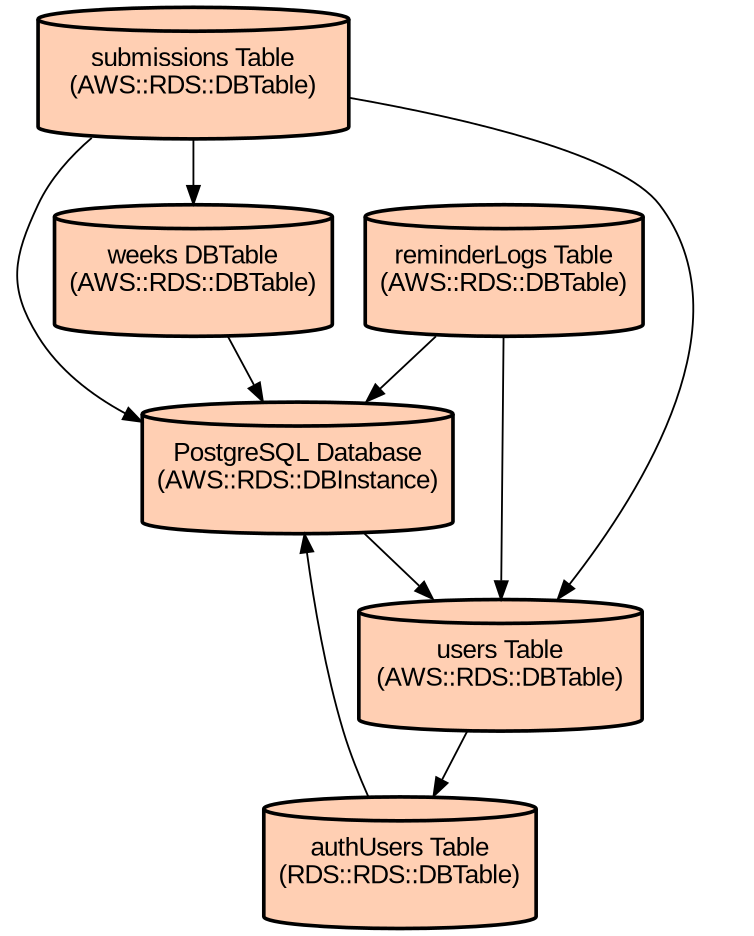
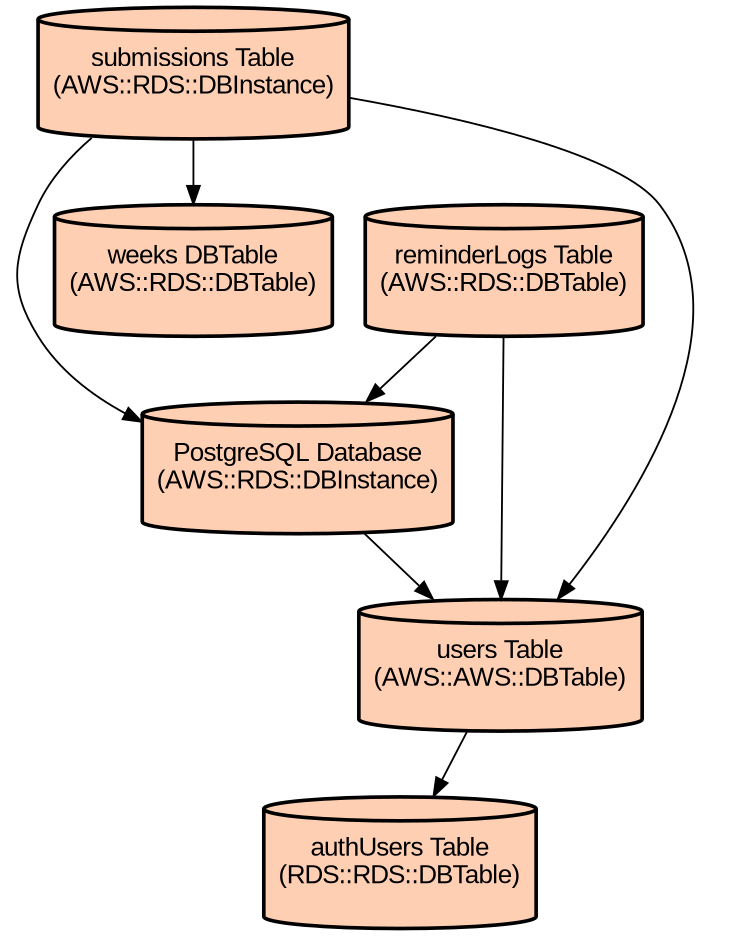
node "submissions Table (AWS::RDS::DBTable)": label "submissions Table (AWS::RDS::DBTable)" -> "submissions Table (AWS::RDS::DBInstance)"
edge "weeks DBTable (AWS::RDS::DBTable)" -> "PostgreSQL Database (AWS::RDS::DBInstance)": removed
node "users Table (AWS::RDS::DBTable)": label "users Table (AWS::RDS::DBTable)" -> "users Table (AWS::AWS::DBTable)"
edge "authUsers Table (RDS::RDS::DBTable)" -> "PostgreSQL Database (AWS::RDS::DBInstance)": removed
